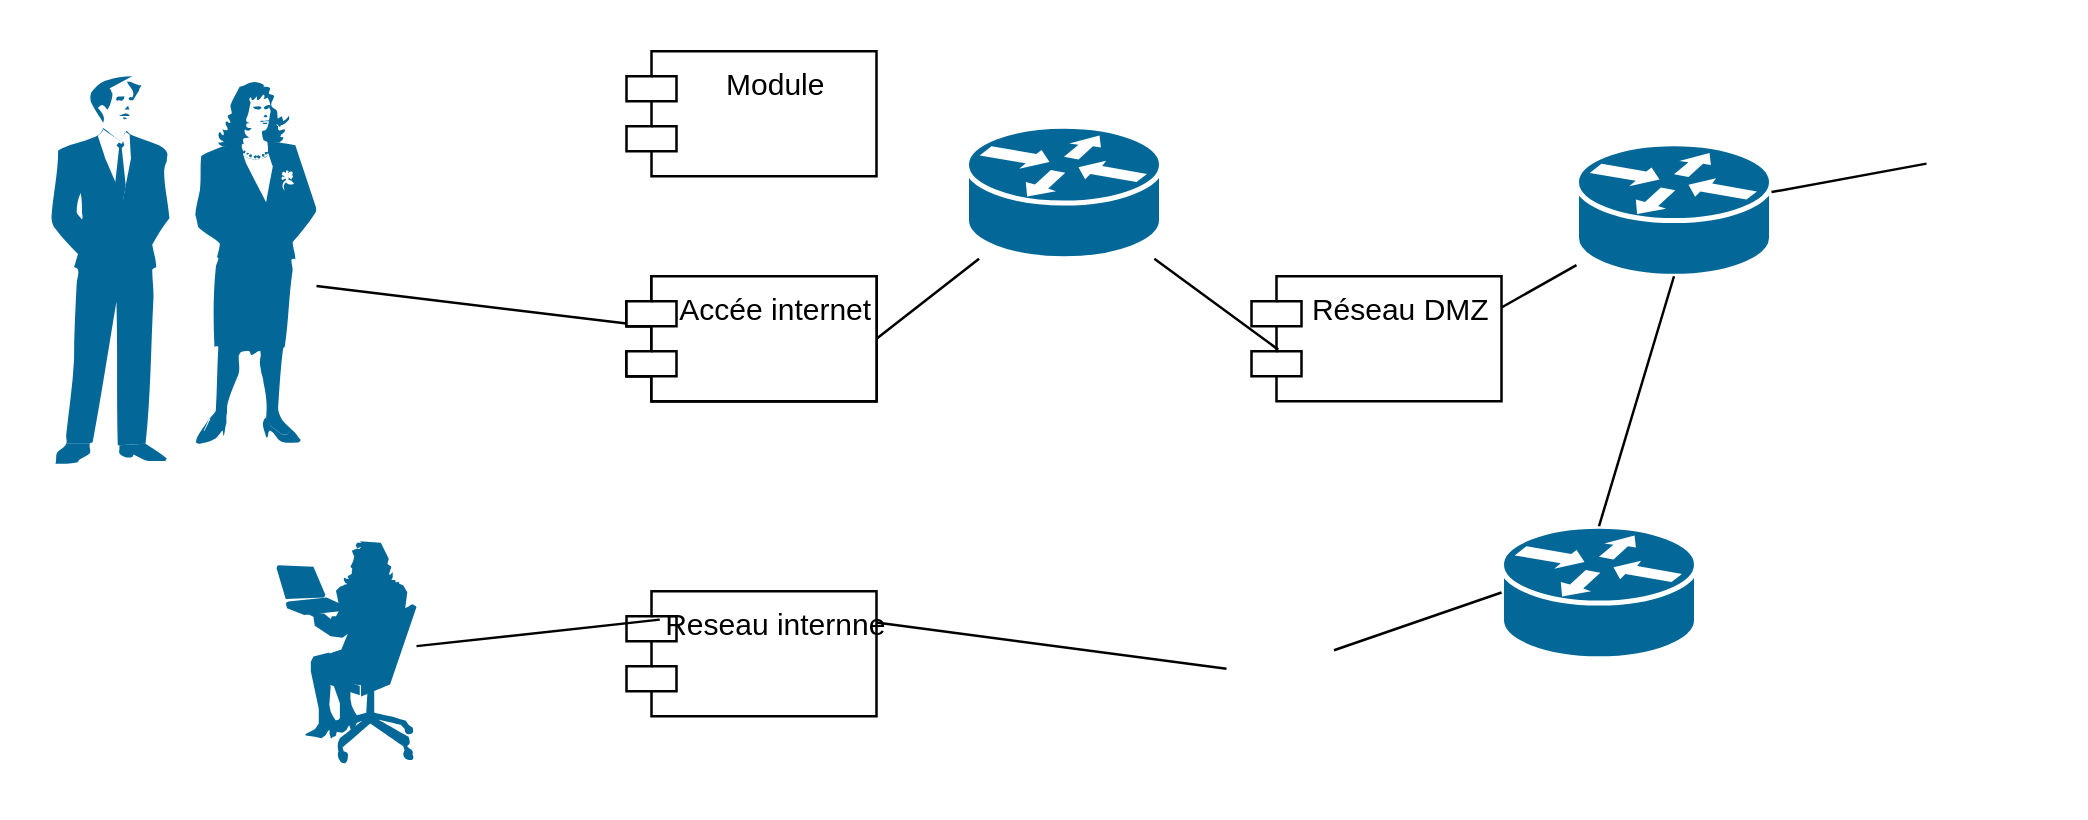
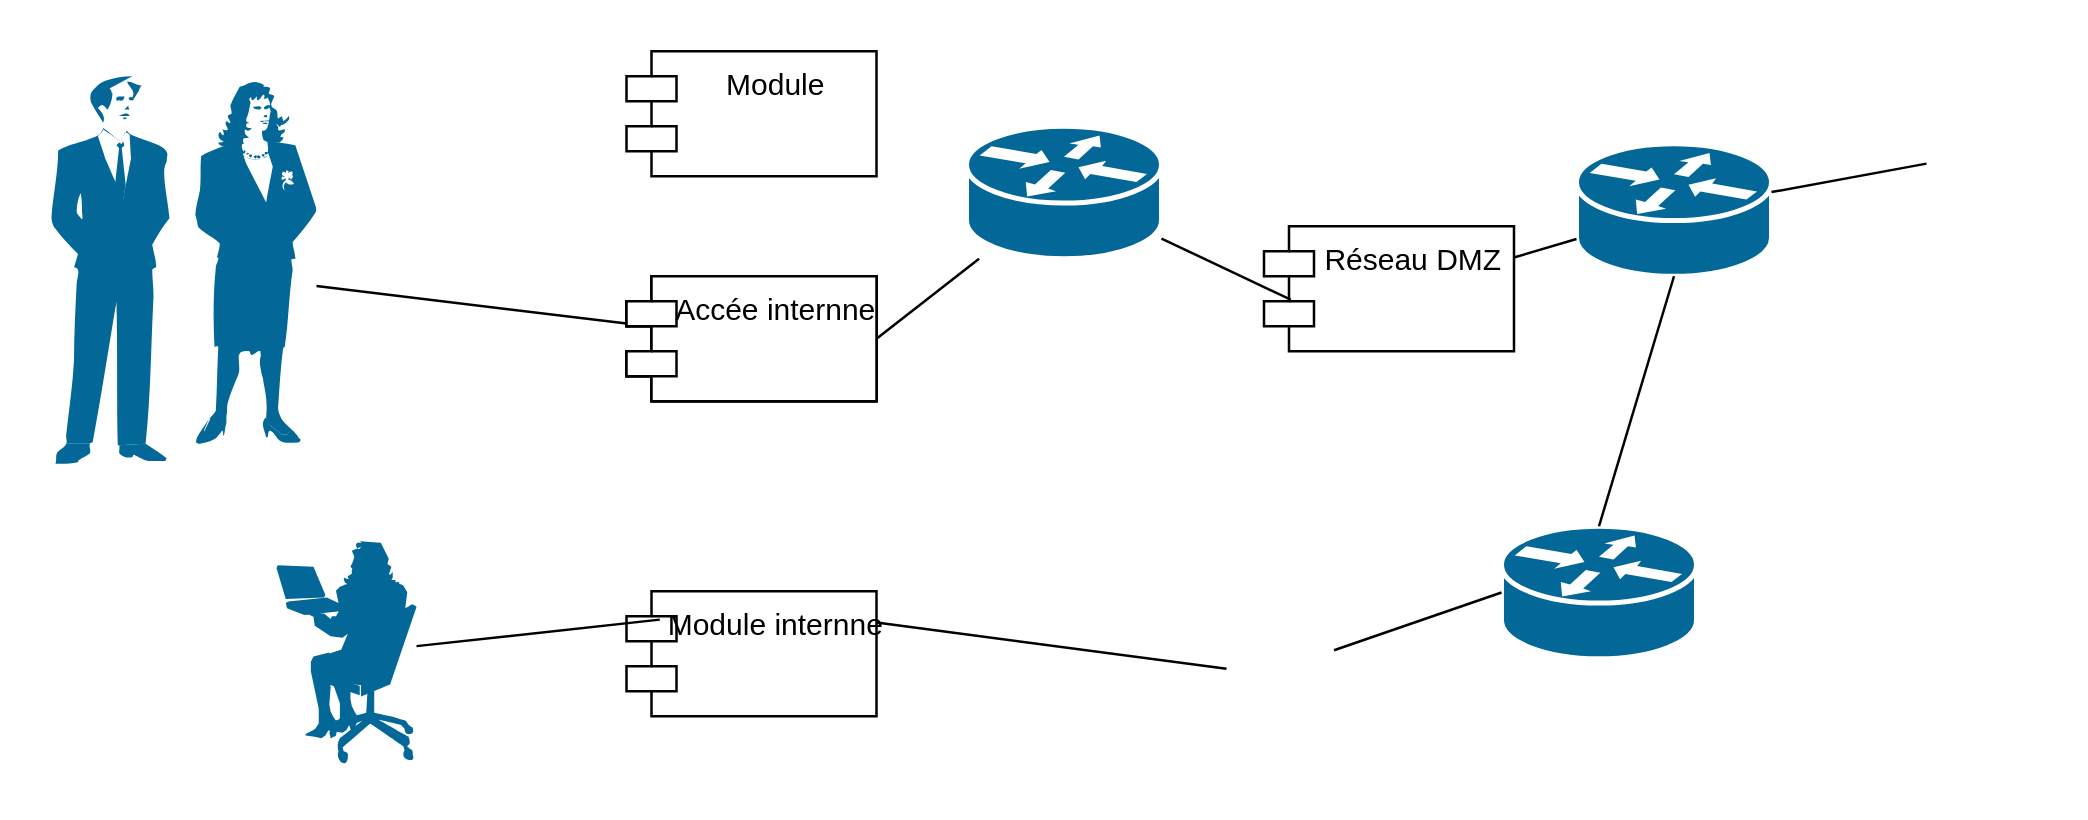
node "Accée internet": label "Accée internet" -> "Accée internne"
node "Réseau DMZ": moved (1376, 339) -> (1389, 289)
node "Reseau internne": label "Reseau internne" -> "Module internne"
